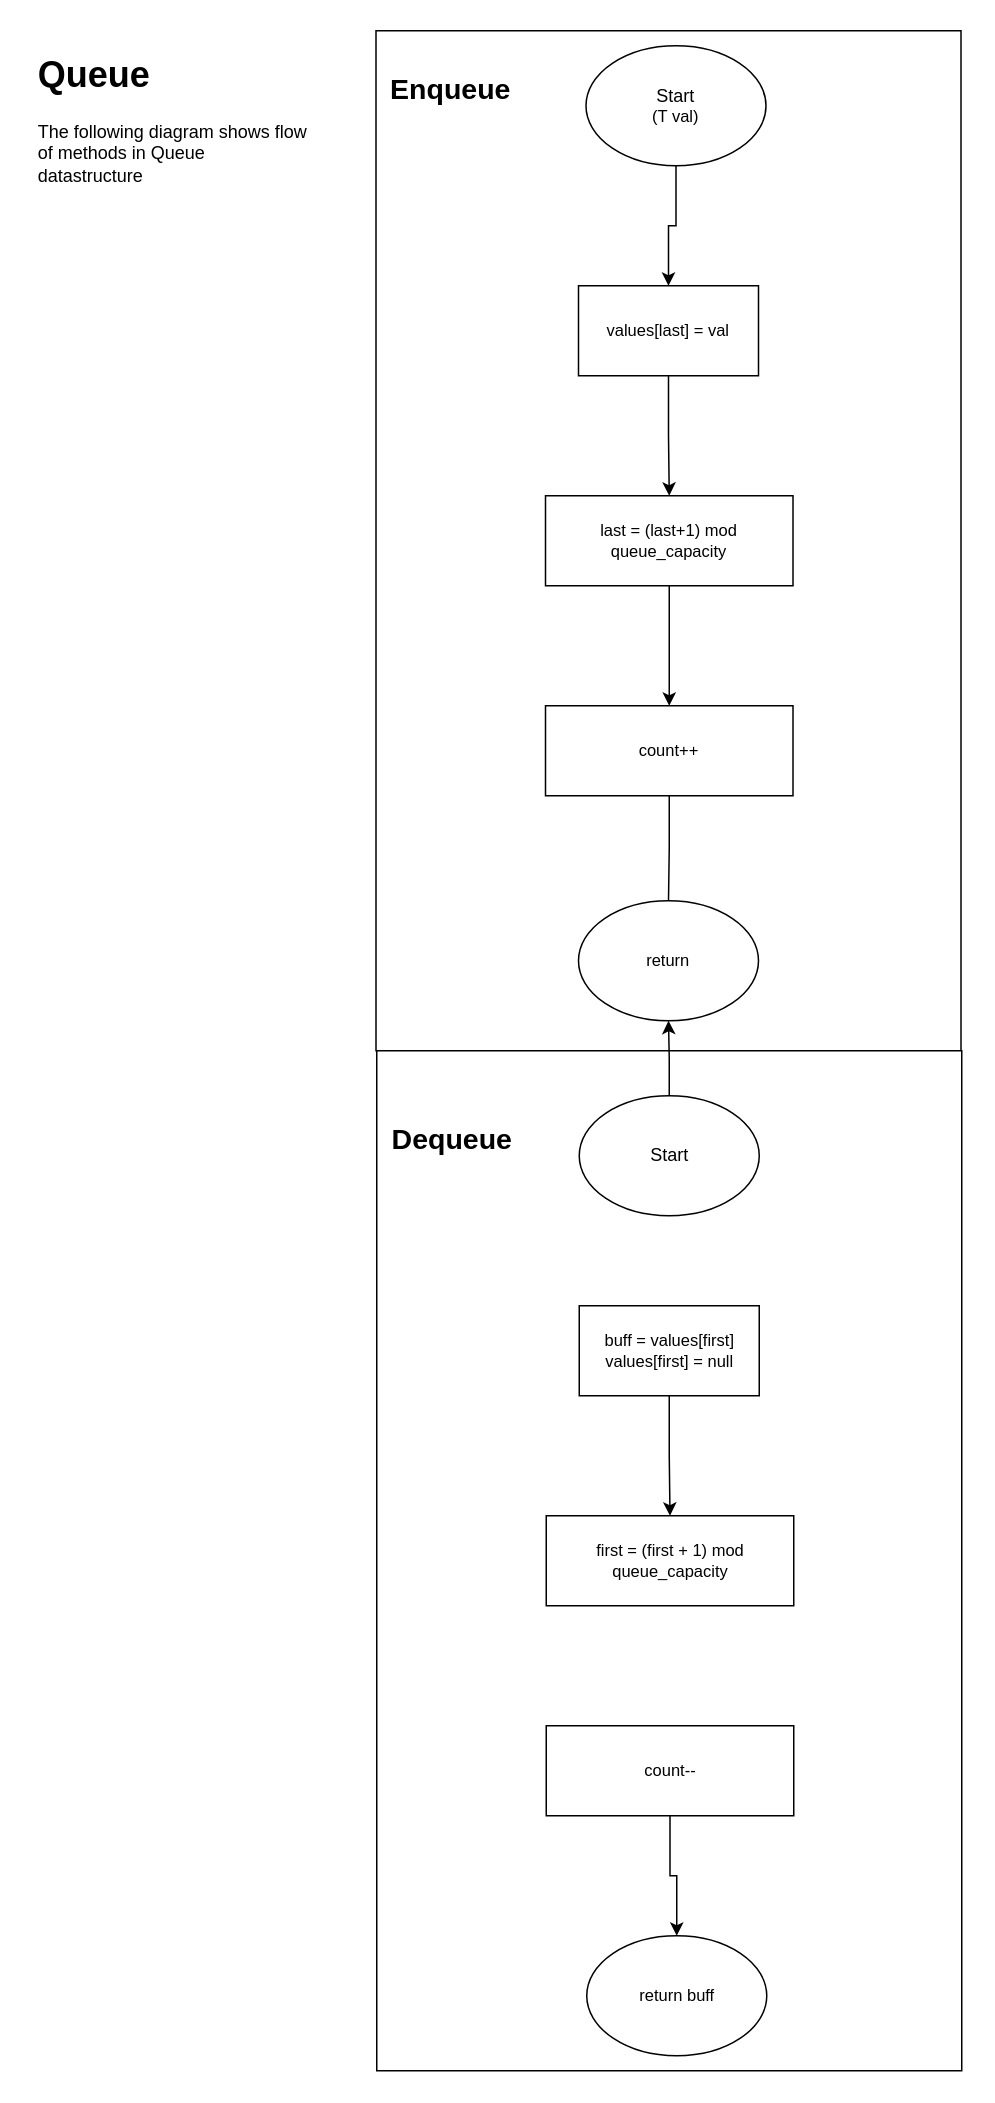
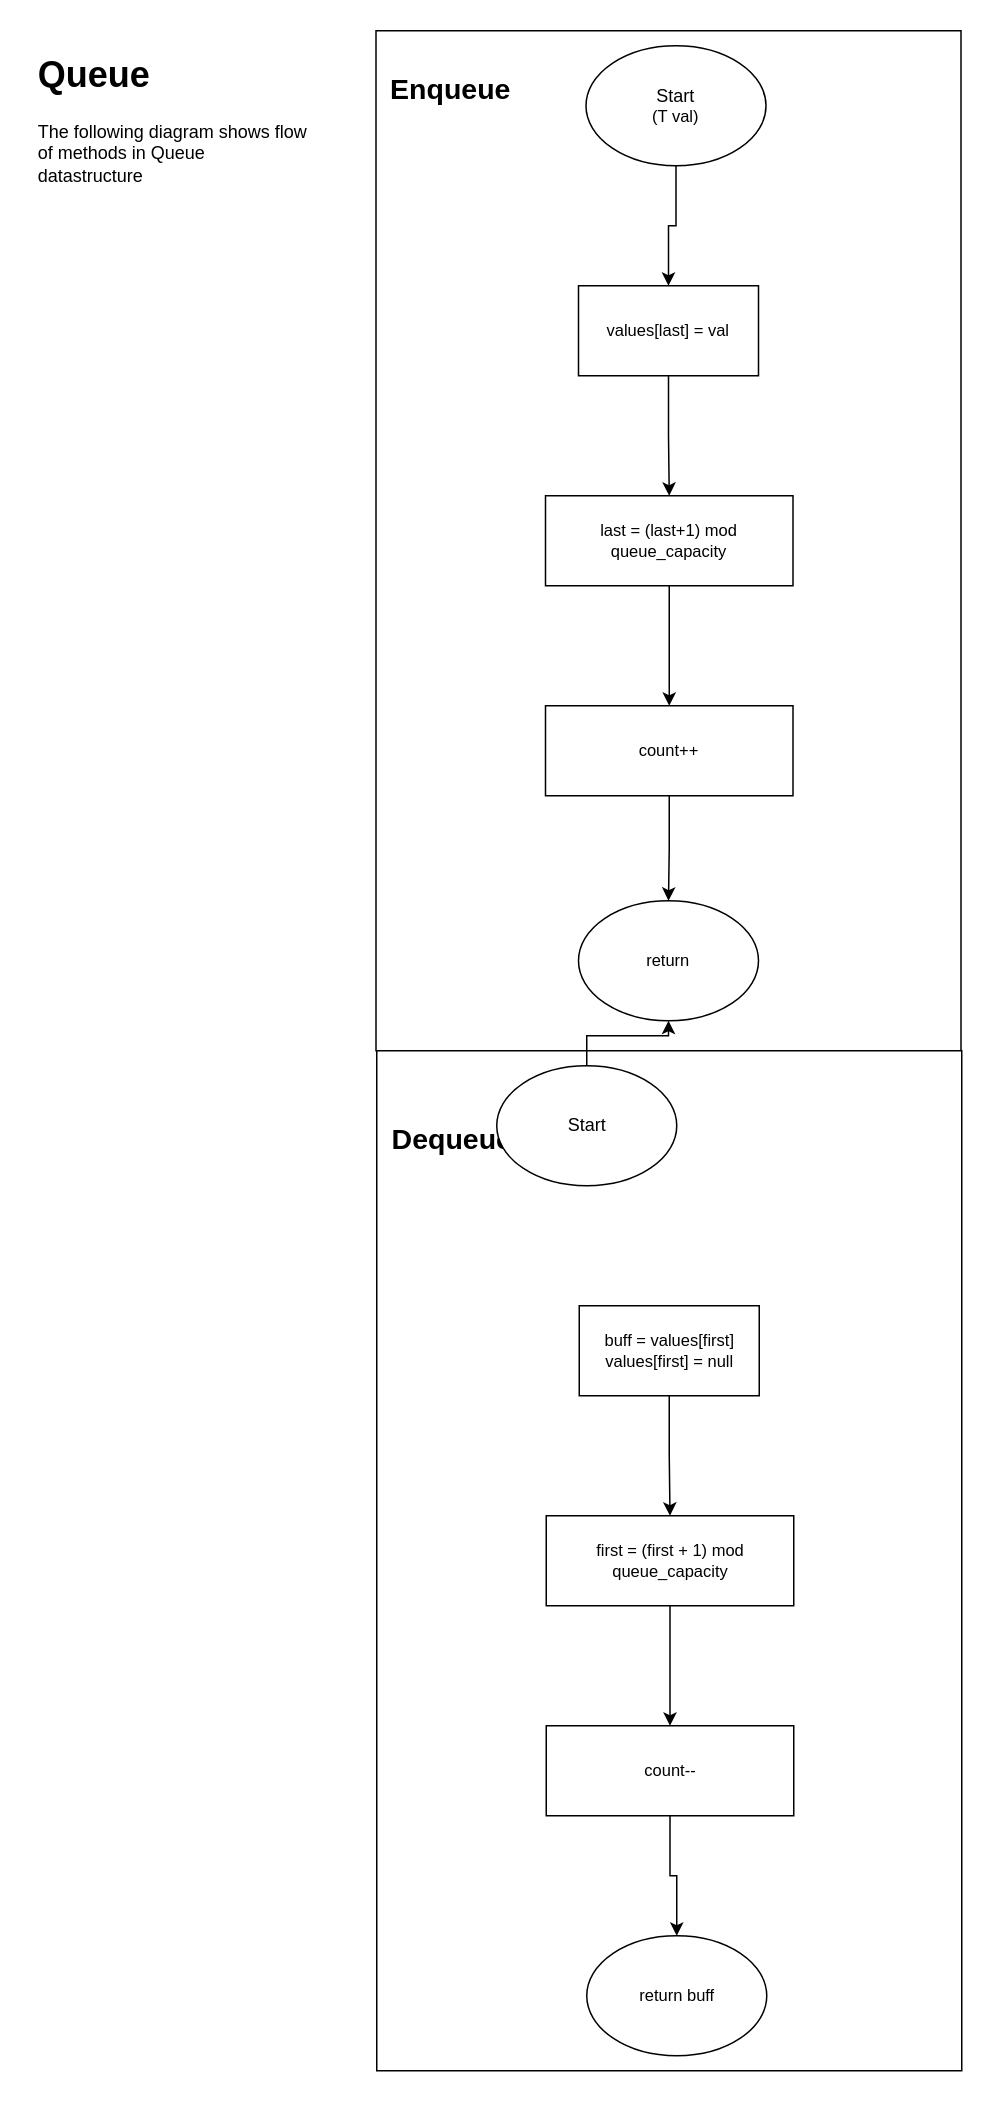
edge "count++" -- "return": arrowhead none -> classic
node "Start": moved (669, 1156) -> (587, 1126)
edge "first = (first + 1) mod queue_capacity" -> "count--": added
